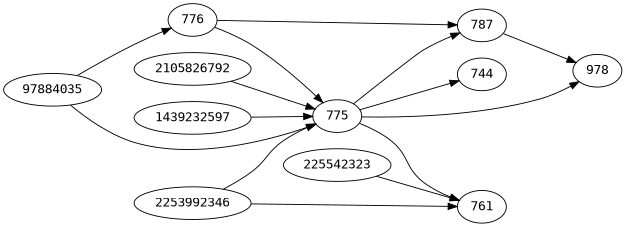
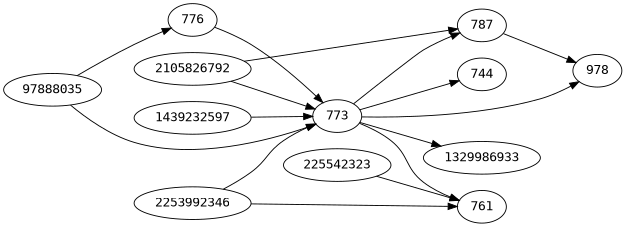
edge "776" -> "787": now "2105826792" -> "787"
node "97884035": label "97884035" -> "97888035"
node "775": label "775" -> "773"
node "1329986933": added
